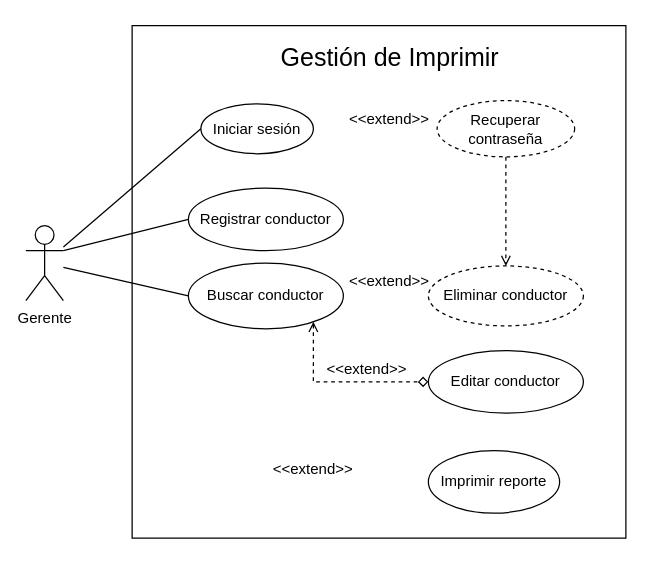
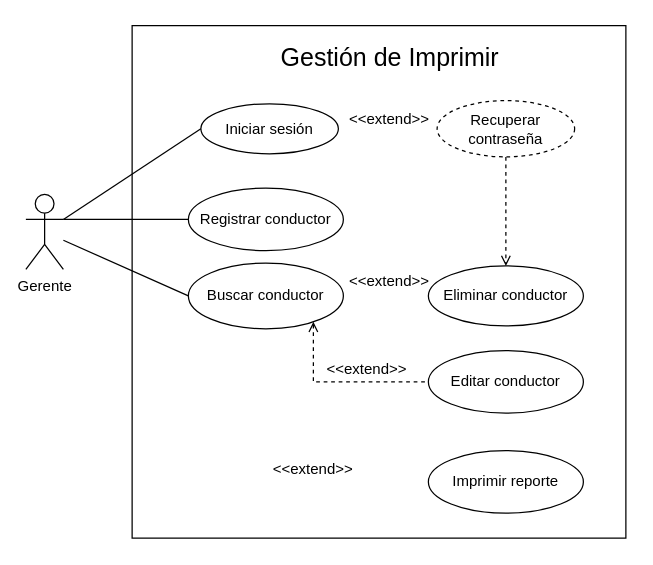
node "Iniciar sesión": size 113x50 -> 138x50
node "Gerente": moved (44, 263) -> (44, 232)
node "Eliminar conductor": style dashed -> solid
edge "Buscar conductor" -- "Editar conductor": arrowhead diamond -> none
node "Imprimir reporte": size 131x63 -> 155x63
